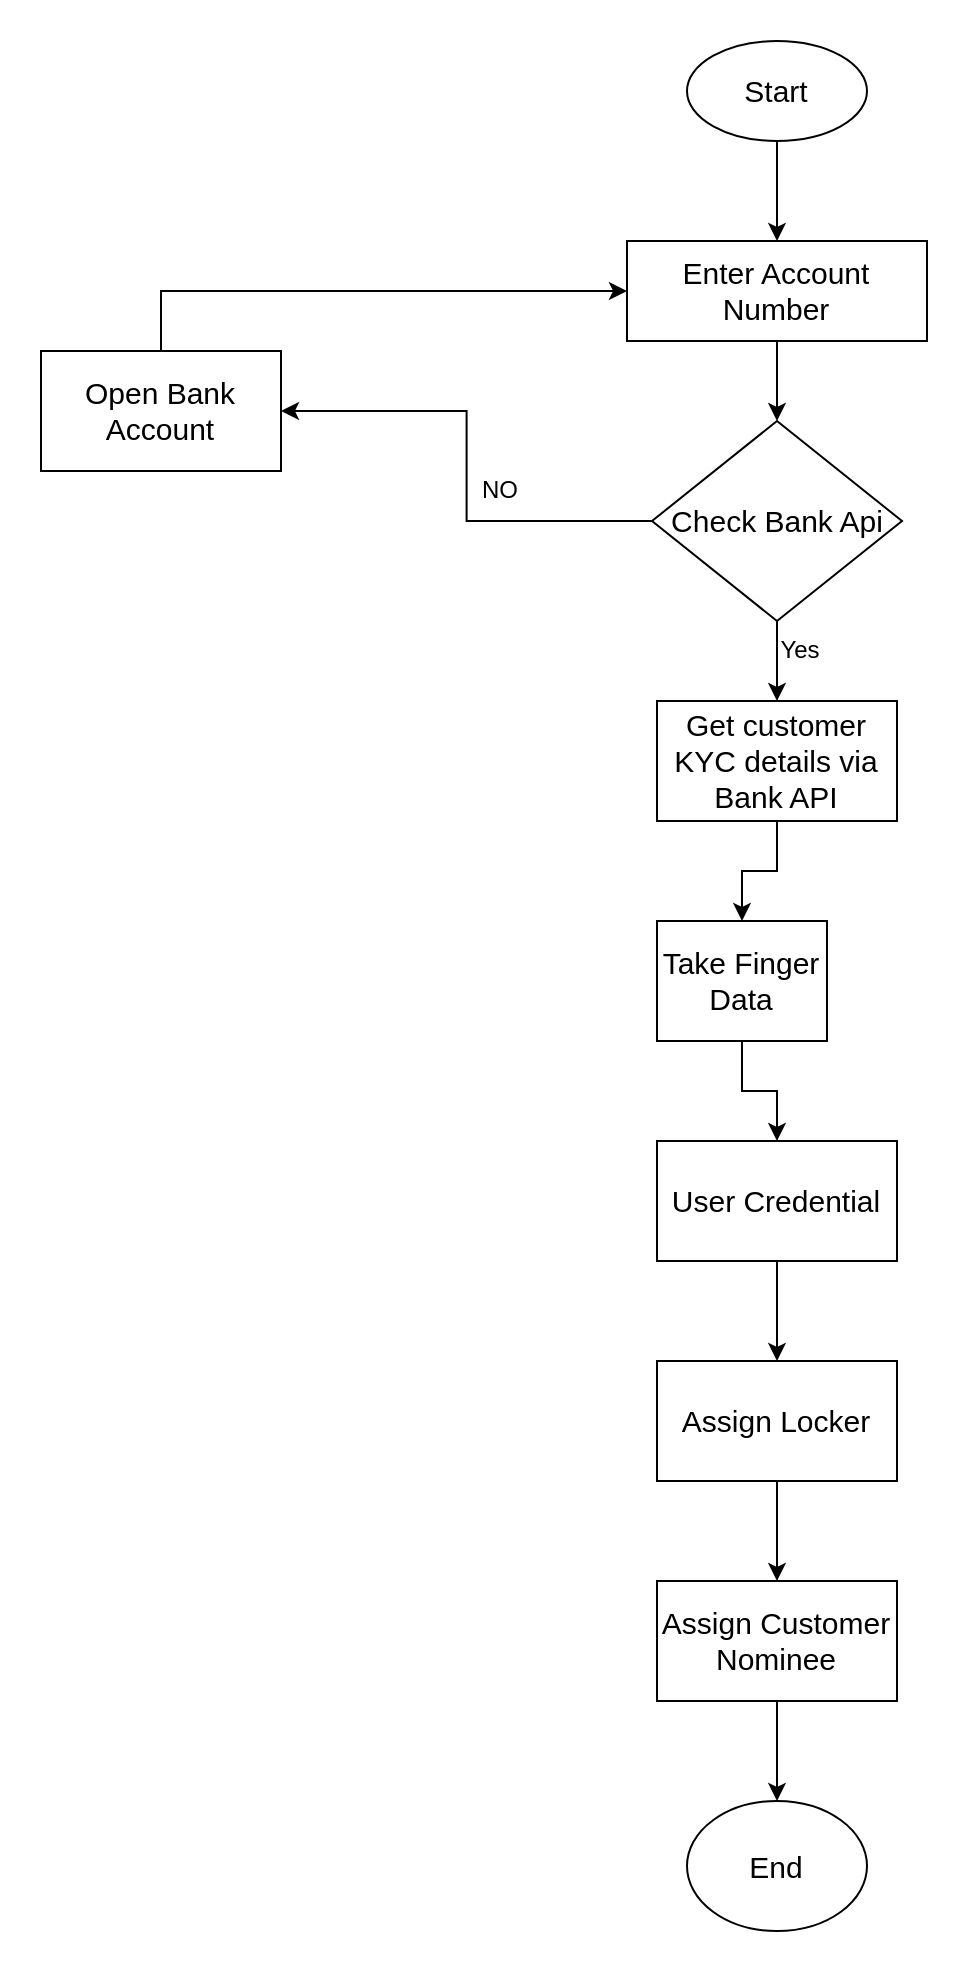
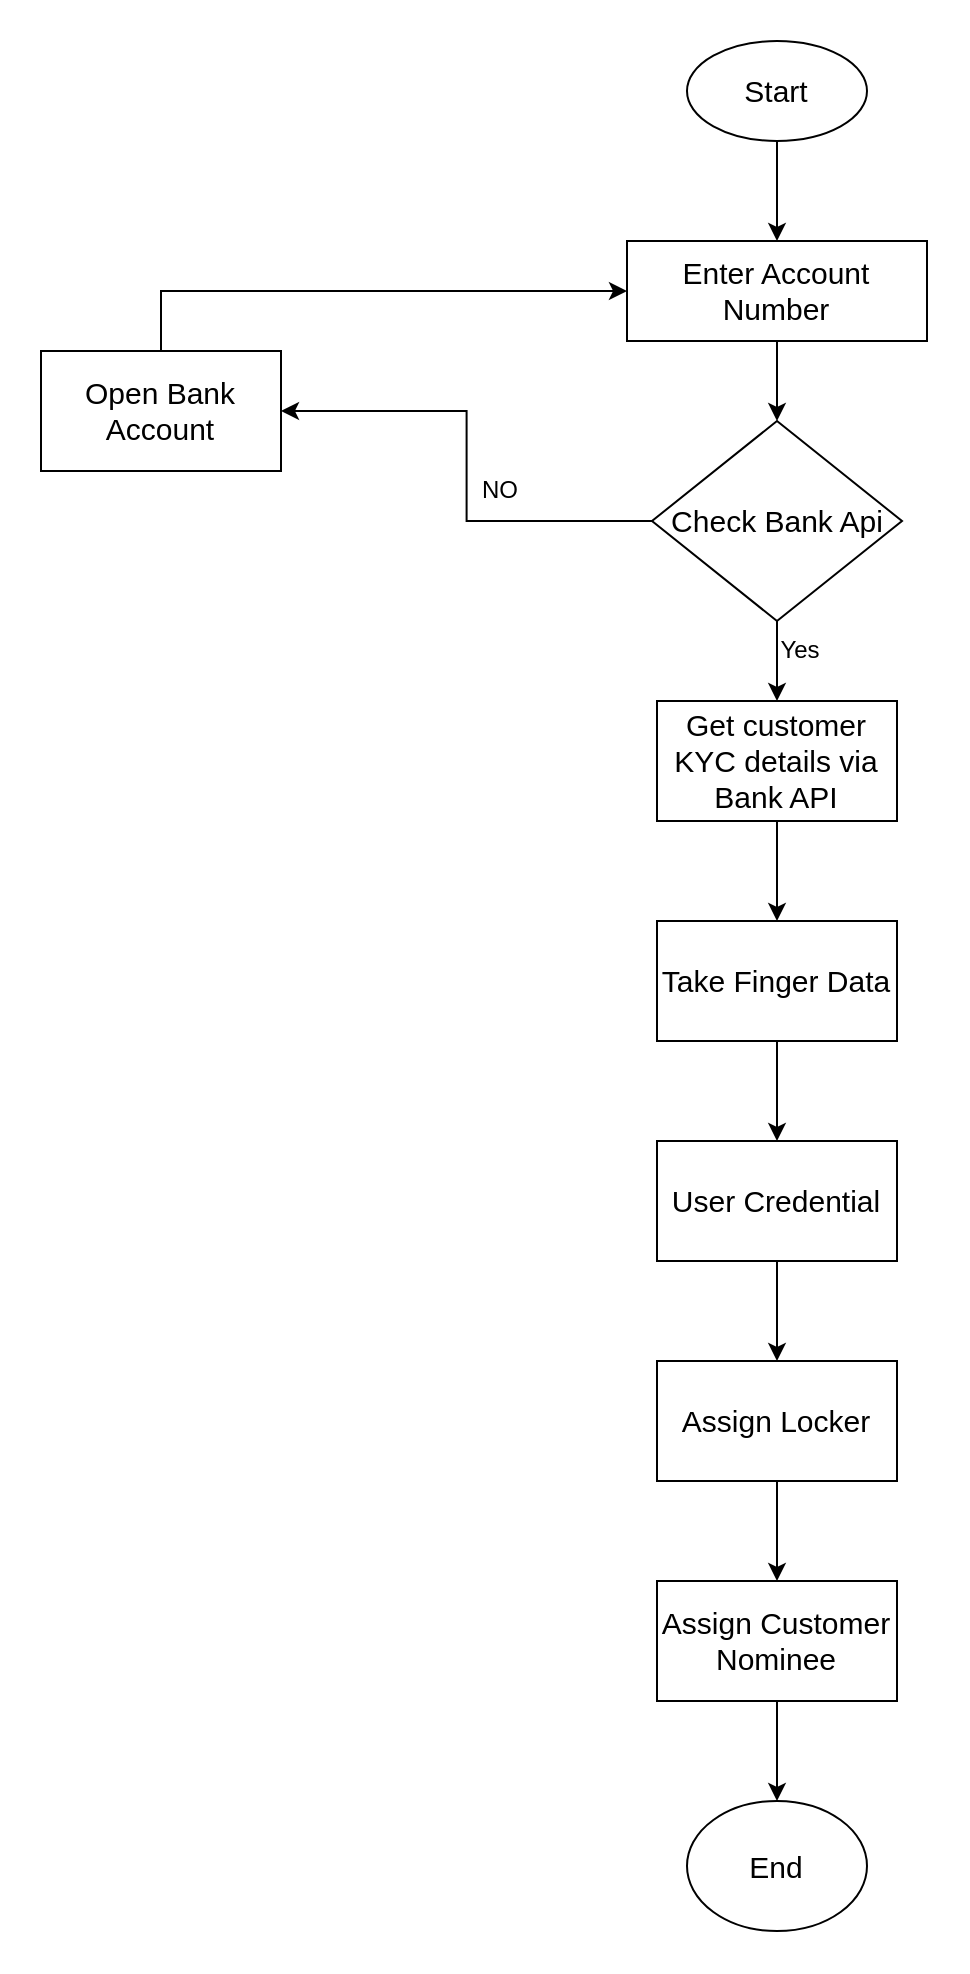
node "Take Finger Data": size 170x120 -> 240x120
